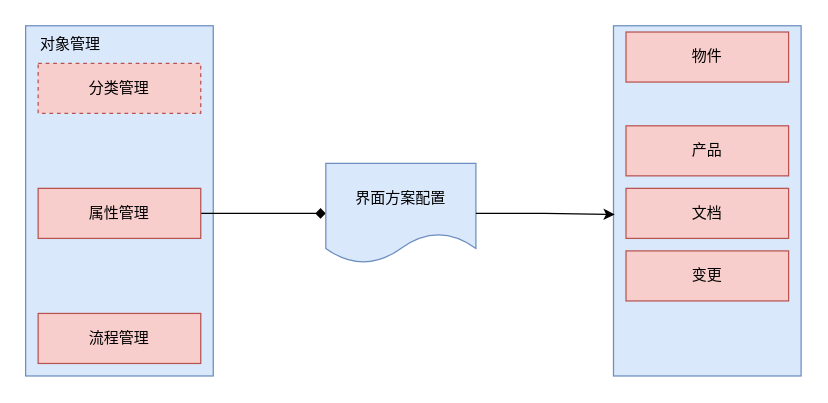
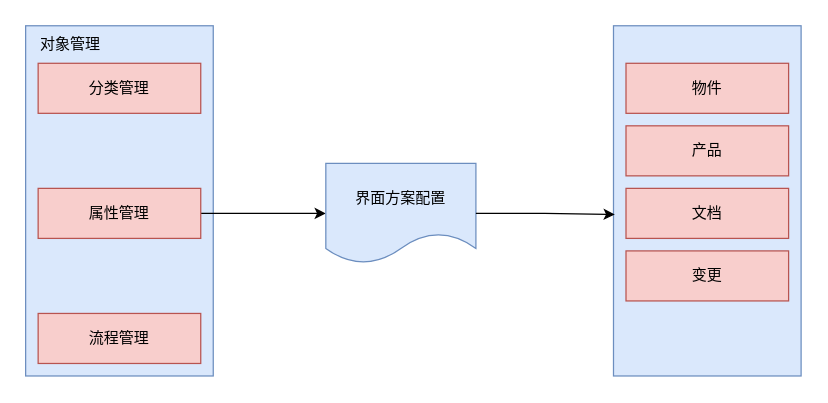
node "物件": moved (707, 57) -> (707, 88)
node "分类管理": style dashed -> solid
edge "属性管理" -> "界面方案配置": arrowhead diamond -> classic
